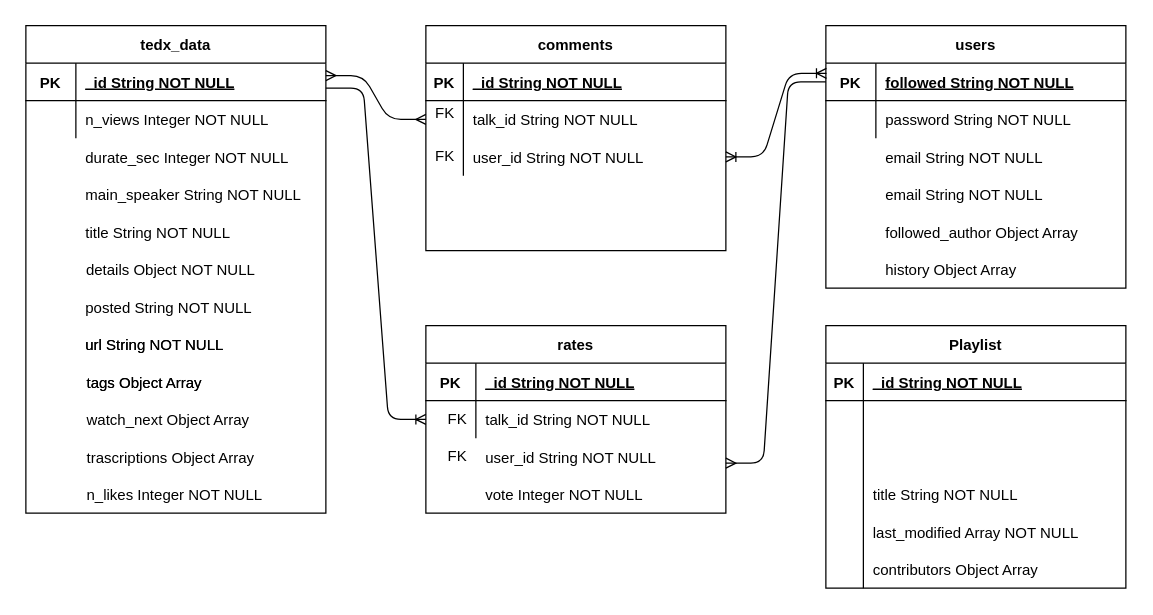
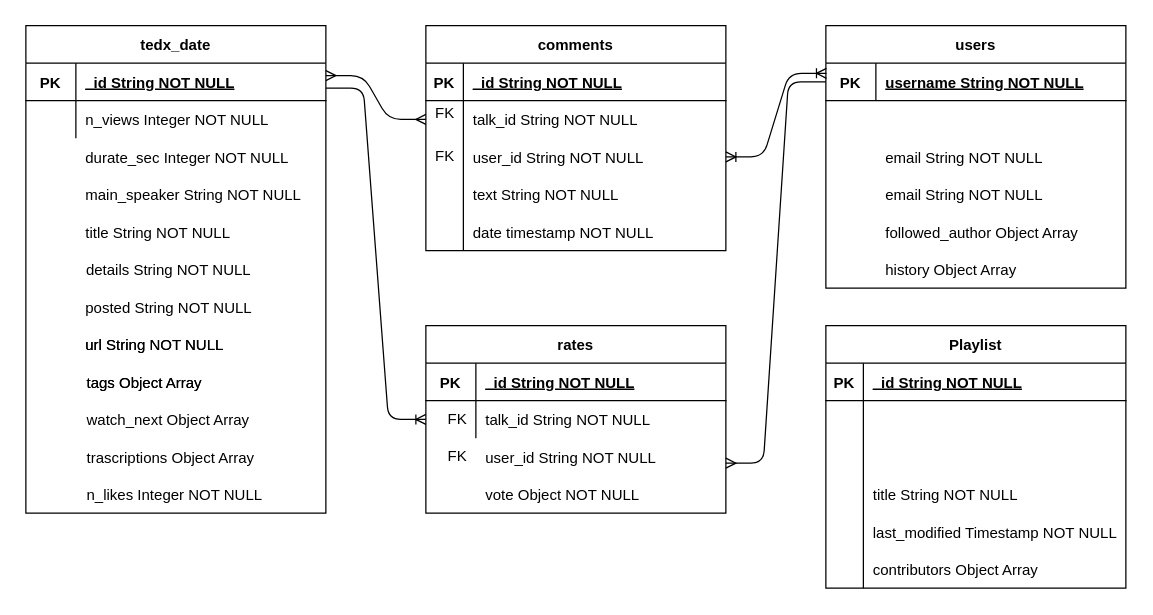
node "tedx_data": label "tedx_data" -> "tedx_date"
node "followed String NOT NULL": label "followed String NOT NULL" -> "username String NOT NULL"
node "password String NOT NULL": removed
node "text String NOT NULL": added
node "date timestamp NOT NULL": added
node "details Object NOT NULL": label "details Object NOT NULL" -> "details String NOT NULL"
node "vote Integer NOT NULL": label "vote Integer NOT NULL" -> "vote Object NOT NULL"
node "last_modified Array NOT NULL": label "last_modified Array NOT NULL" -> "last_modified Timestamp NOT NULL"
